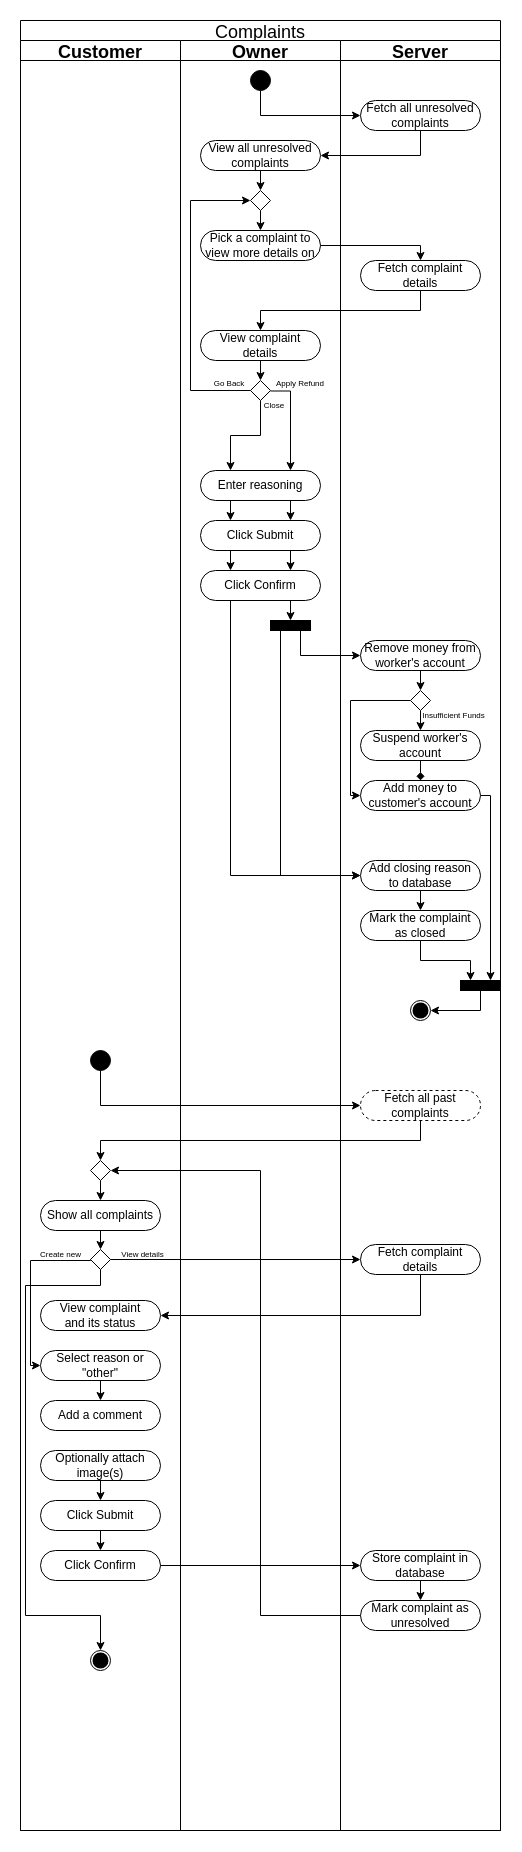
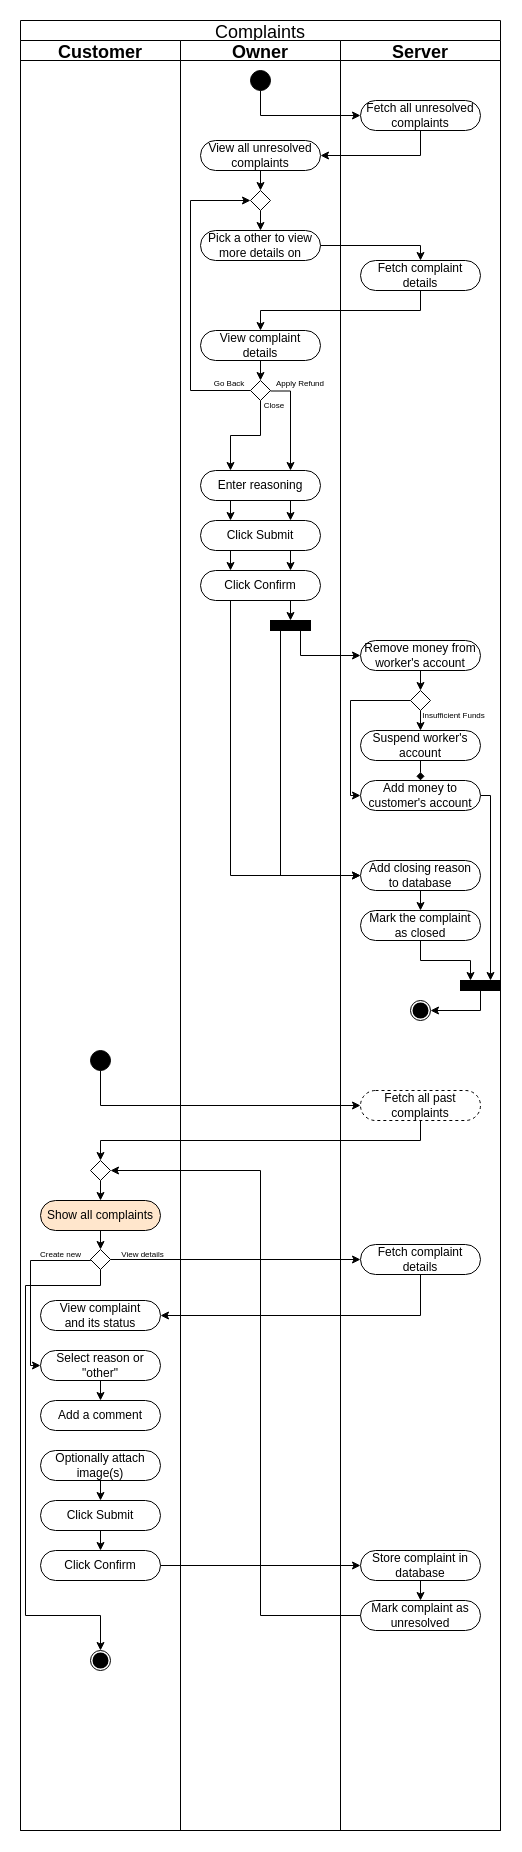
node "Pick a complaint to view more details on": label "Pick a complaint to view more details on" -> "Pick a other to view more details on"
node "Show all complaints": fillcolor #ffffff -> #ffe6cc
